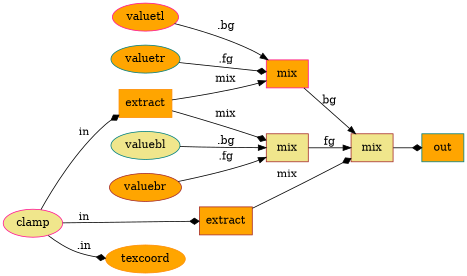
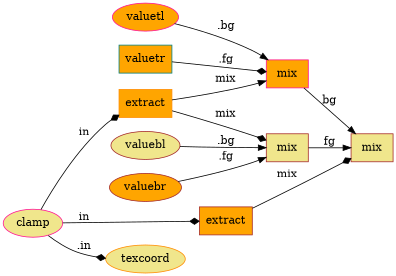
node "valuetr": shape ellipse -> box
node "valuebl": color teal -> brown
node "out": removed
node "texcoord": fillcolor orange -> khaki
